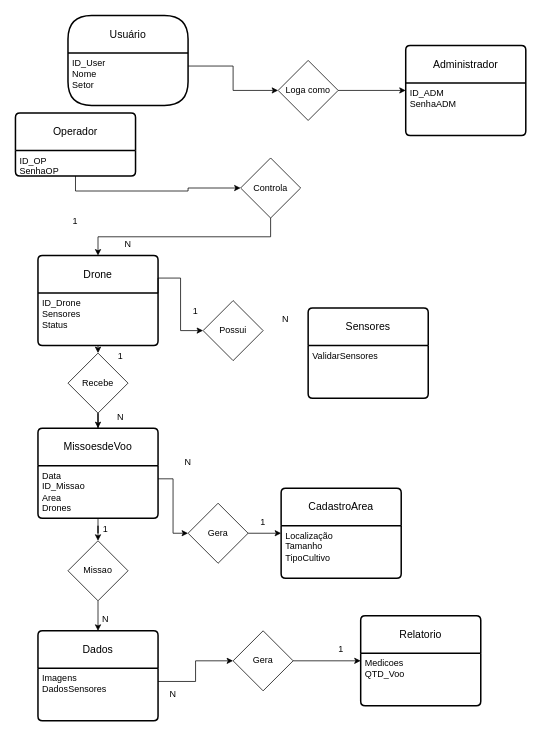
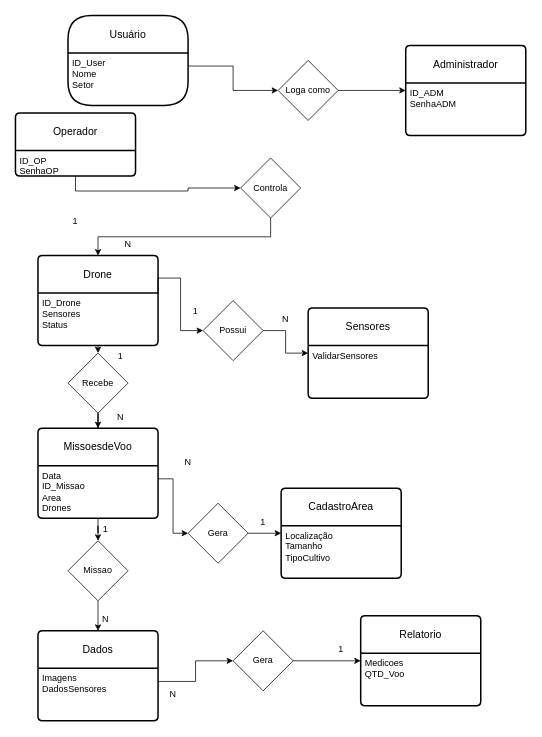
edge "Possui" -> "Sensores": added
